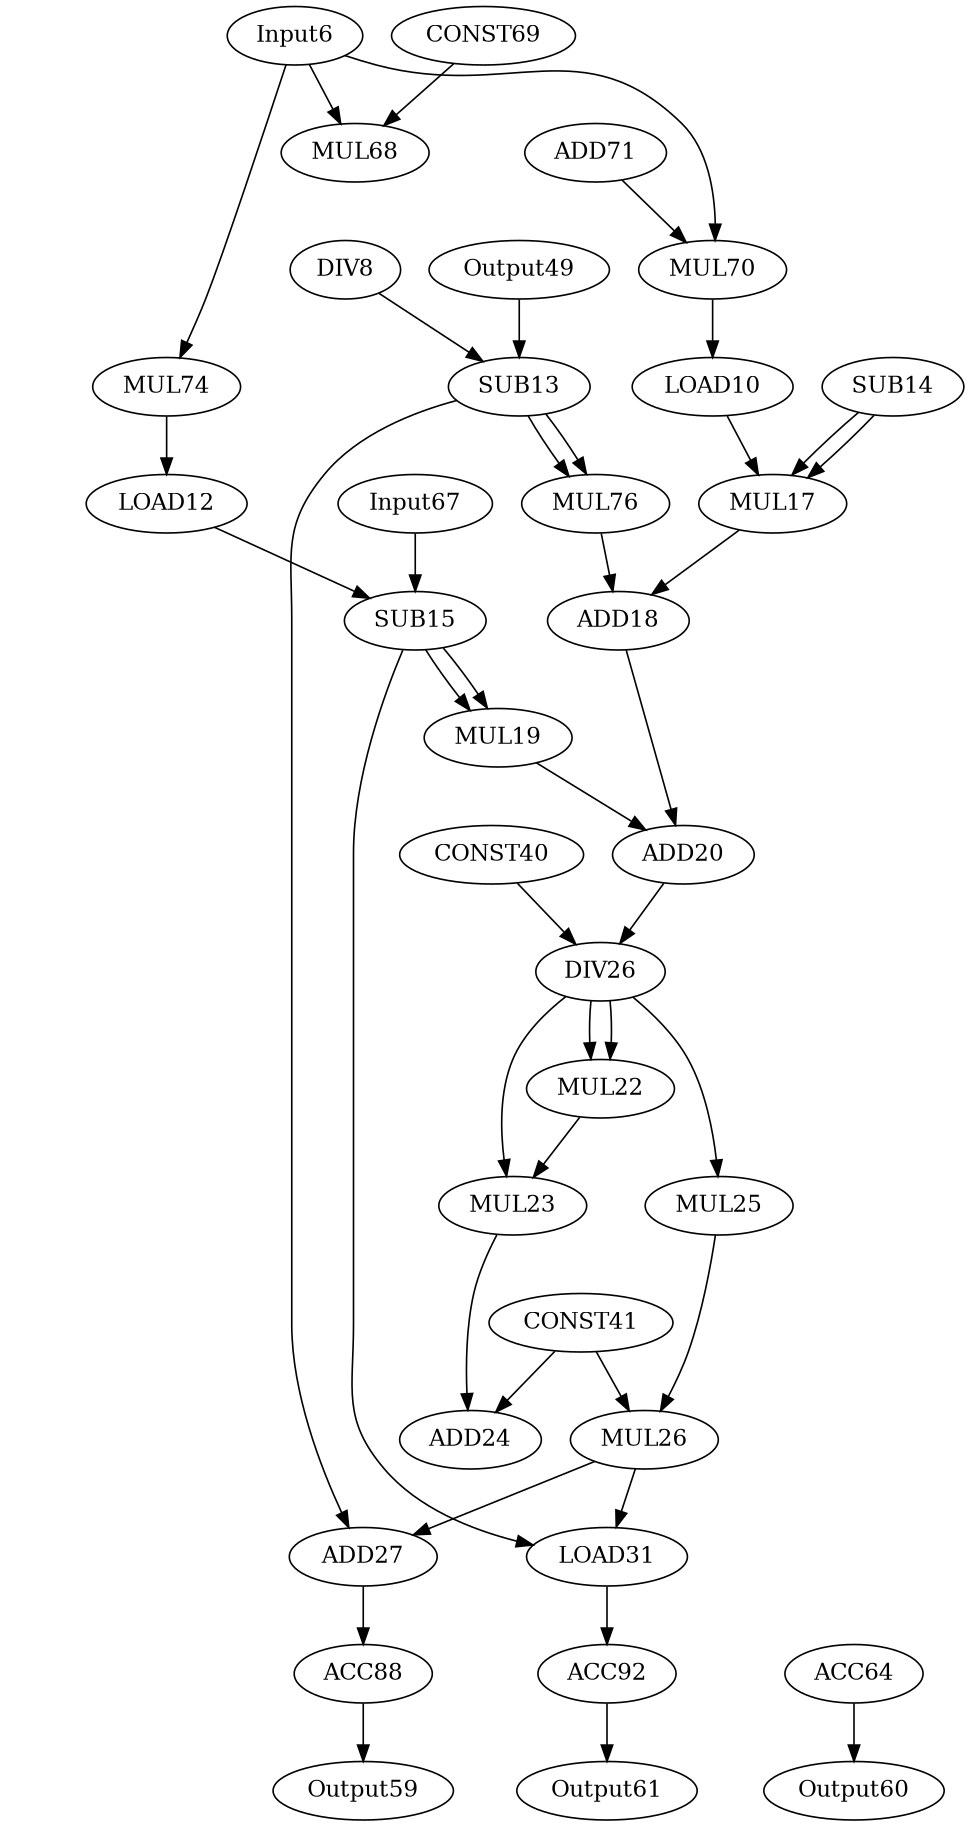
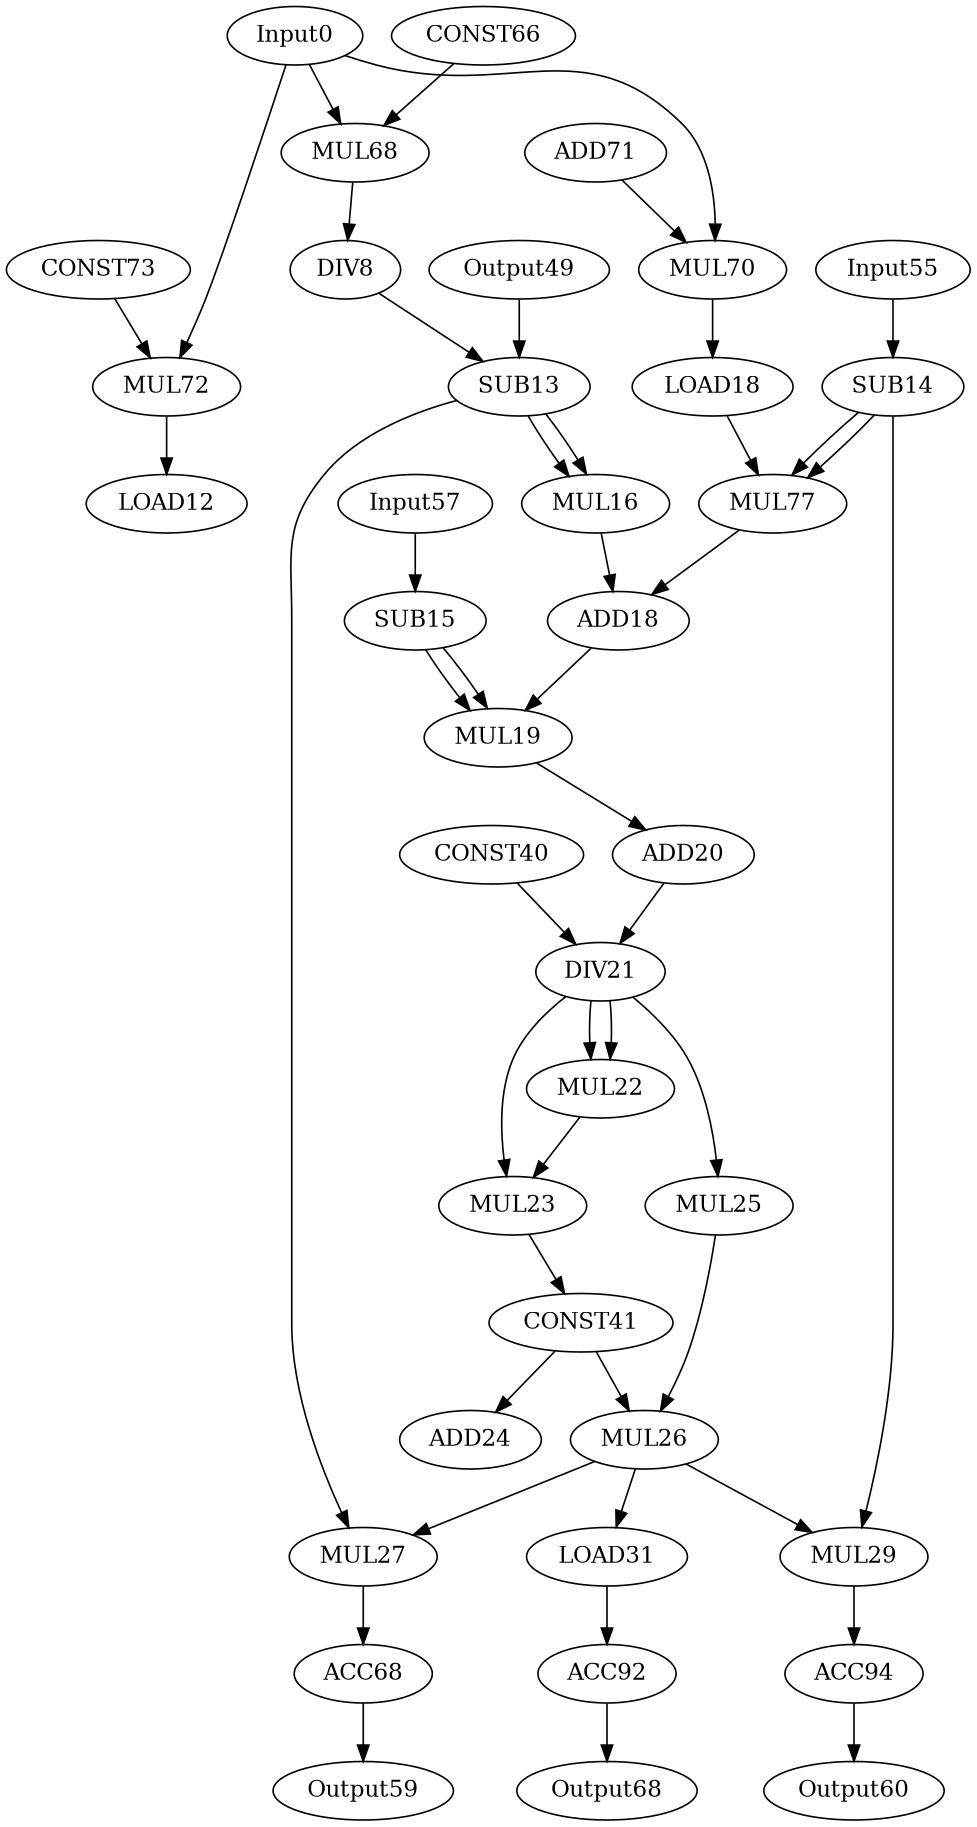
node "Input6": label "Input6" -> "Input0"
node "CONST69": label "CONST69" -> "CONST66"
edge "MUL68" -> "DIV8": added
node "CONST73": added
node "Input55": added
node "MUL74": label "MUL74" -> "MUL72"
node "LOAD10": label "LOAD10" -> "LOAD18"
node "Input67": label "Input67" -> "Input57"
node "MUL76": label "MUL76" -> "MUL16"
node "MUL17": label "MUL17" -> "MUL77"
edge "LOAD12" -> "SUB15": removed
edge "ADD18" -> "ADD20": now "ADD18" -> "MUL19"
node "DIV26": label "DIV26" -> "DIV21"
edge "SUB15" -> "LOAD31": removed
edge "MUL23" -> "ADD24": now "MUL23" -> "CONST41"
node "ADD27": label "ADD27" -> "MUL27"
node "MUL29": added
node "ACC88": label "ACC88" -> "ACC68"
node "ACC64": label "ACC64" -> "ACC94"
node "Output61": label "Output61" -> "Output68"
